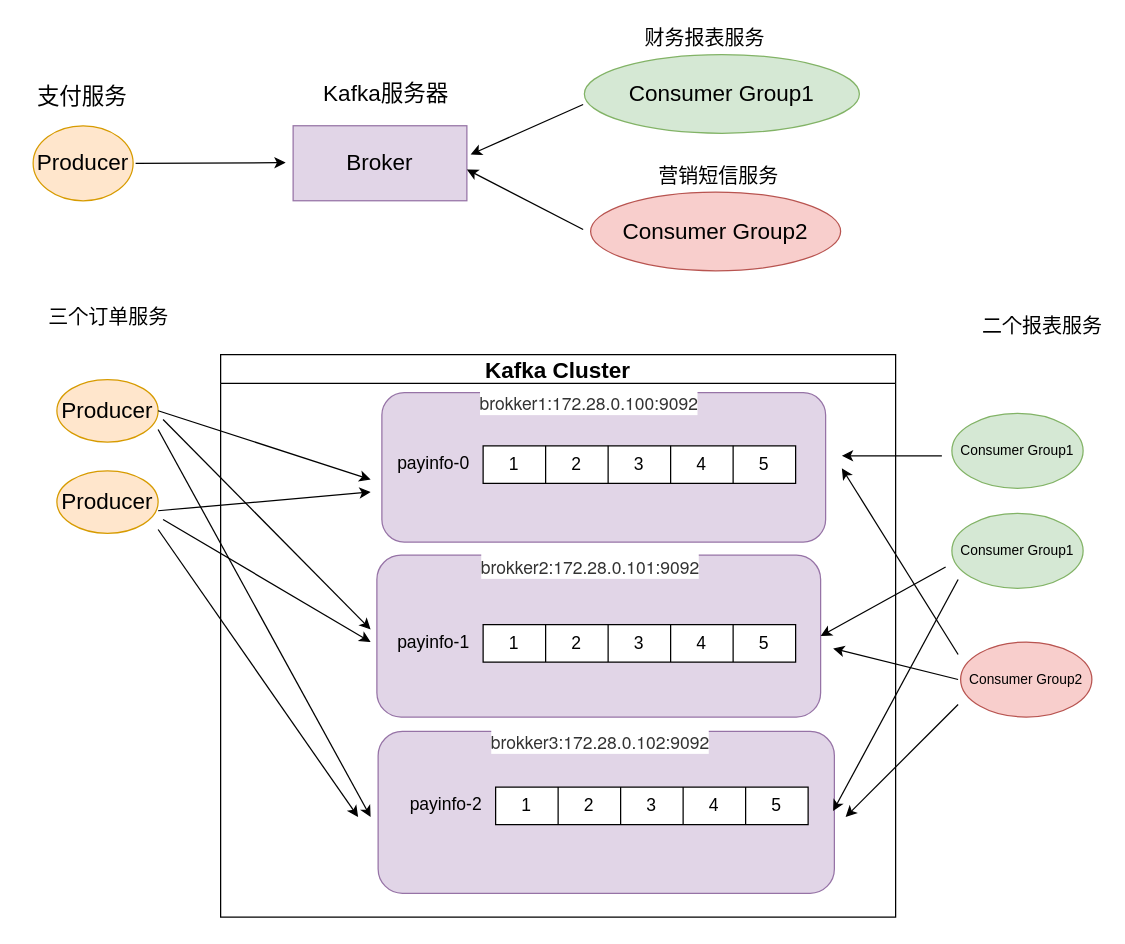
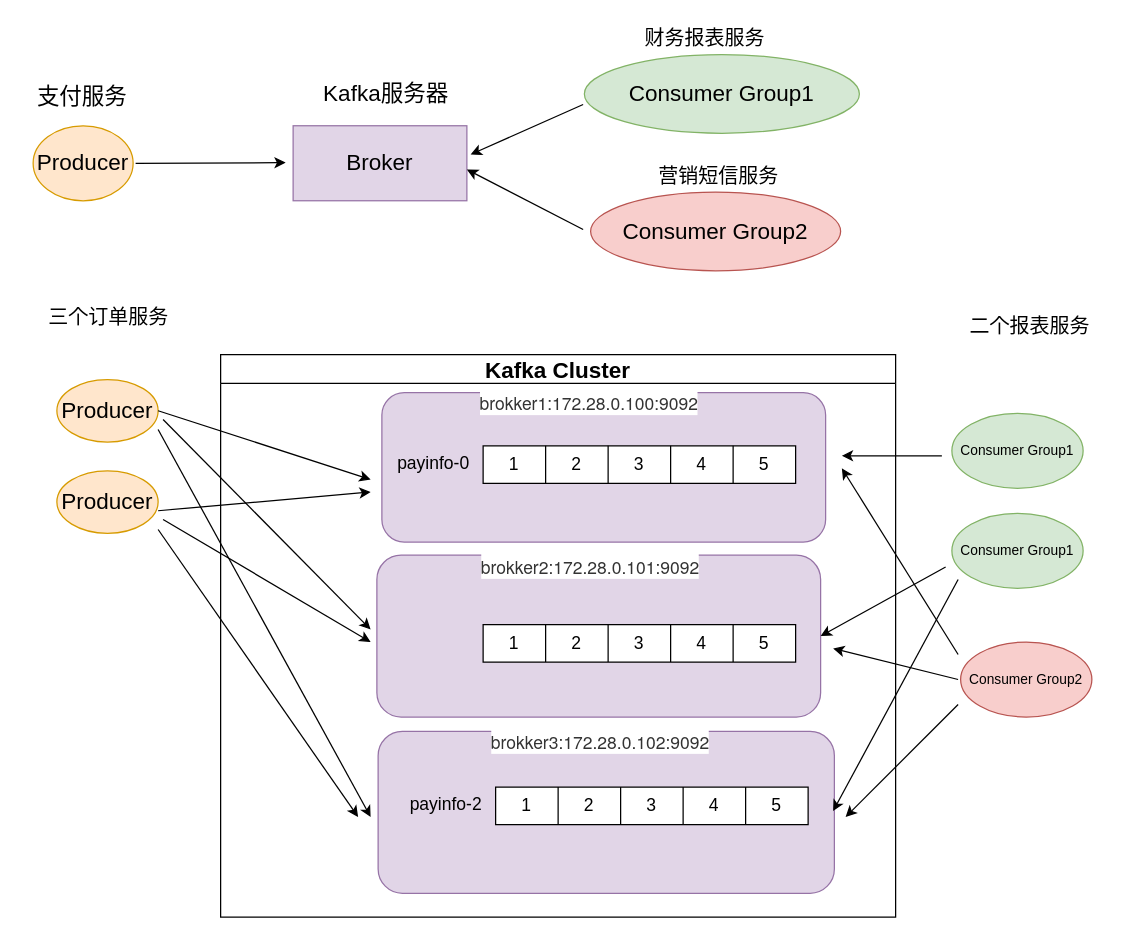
node "二个报表服务": moved (1042, 326) -> (1029, 326)
node "payinfo-1": removed
